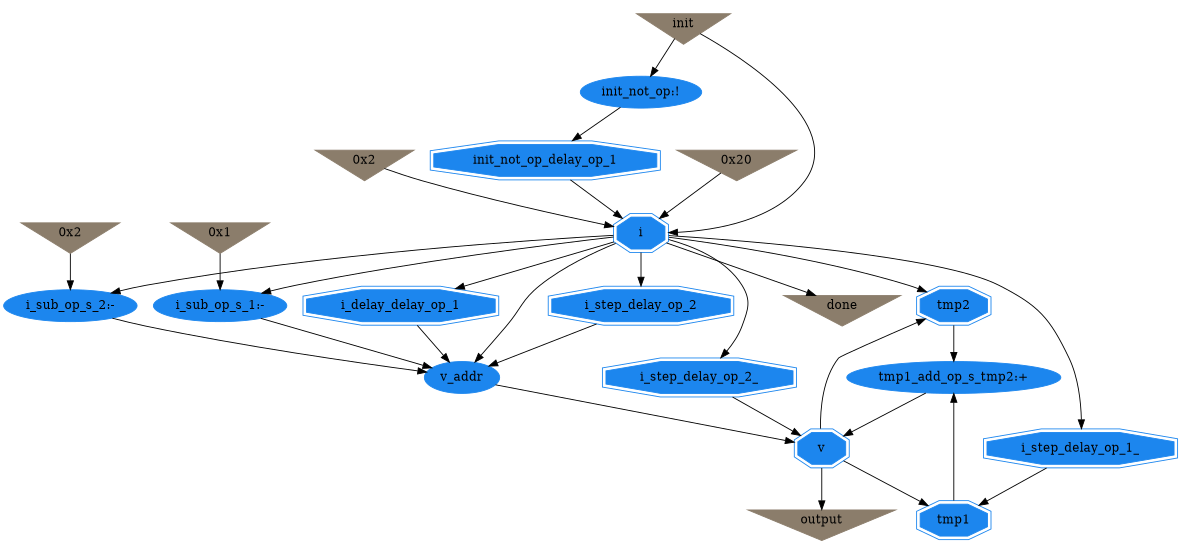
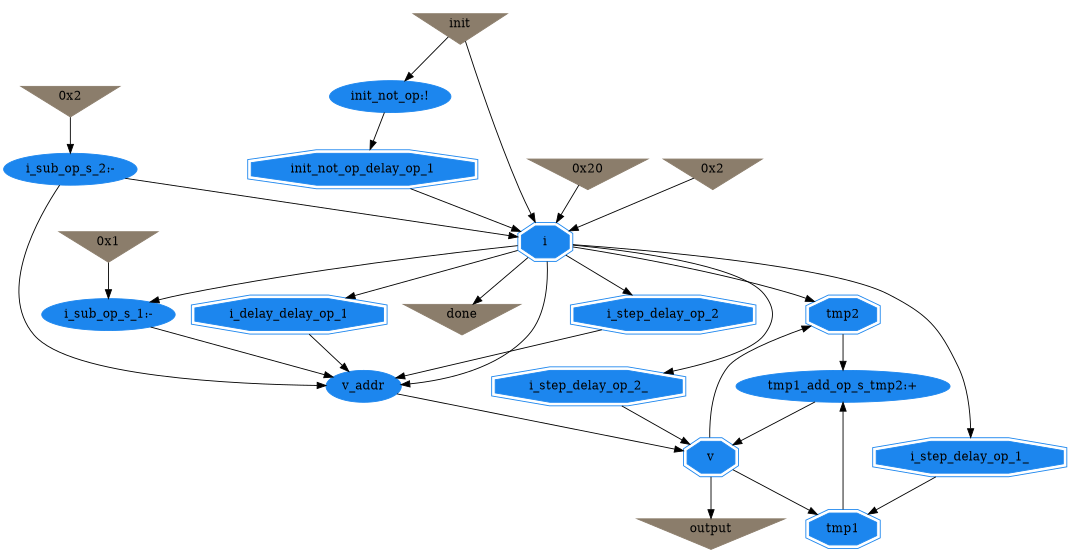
edge "i" -> "i_sub_op_s_2:-": reversed
